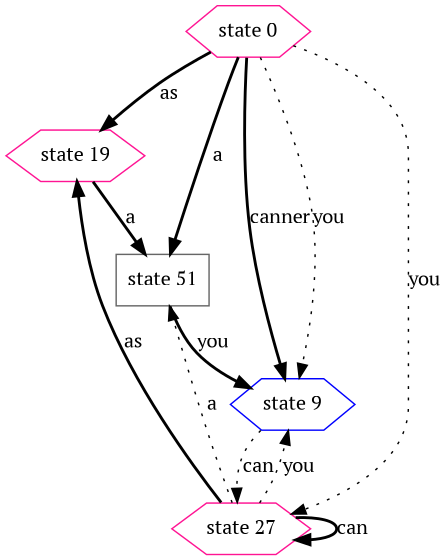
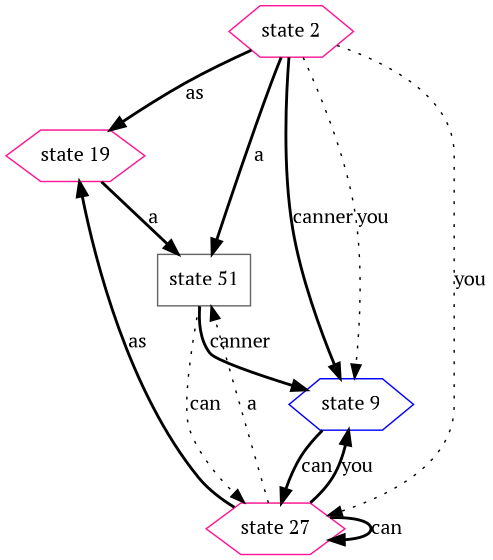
node "state 0": label "state 0" -> "state 2"
edge "state 51" -> "state 9": label "you" -> "canner"
edge "state 51" -> "state 27": added, label "can"
edge "state 9" -> "state 27": style dotted -> bold
edge "state 27" -> "state 9": style dotted -> bold
